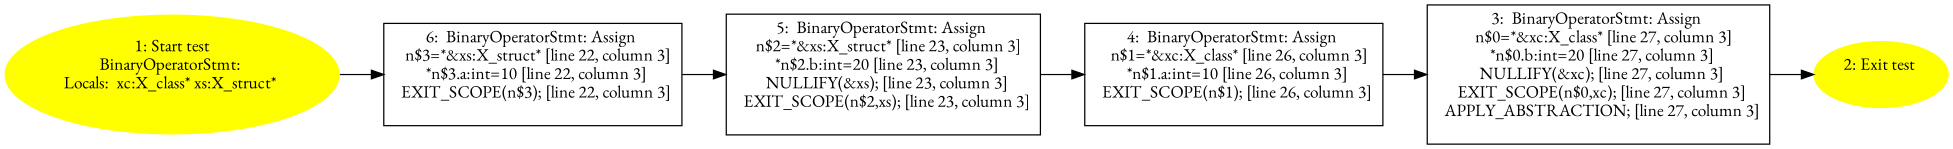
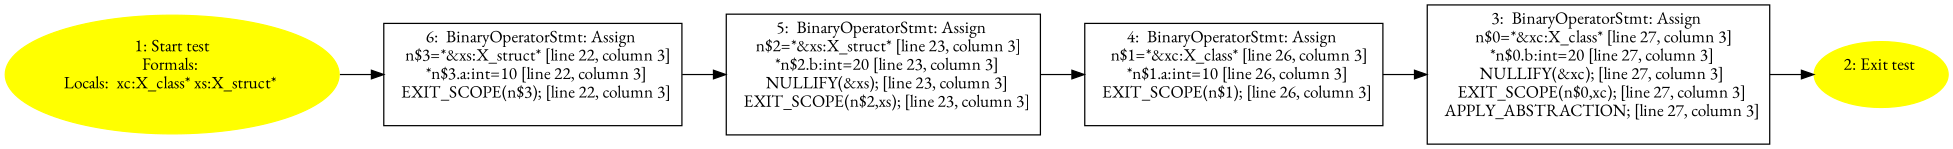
node "1: Start test BinaryOperatorStmt: Locals:  xc:X_class* xs:X_struct*": label "1: Start test BinaryOperatorStmt: Locals:  xc:X_class* xs:X_struct*" -> "1: Start test Formals: Locals:  xc:X_class* xs:X_struct*"
